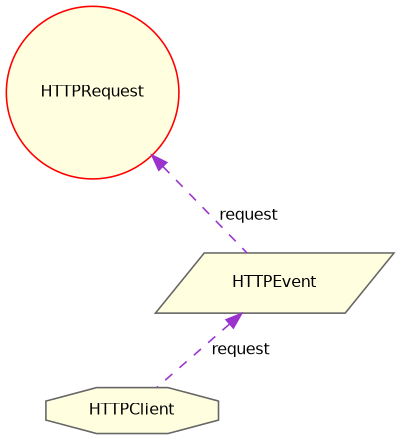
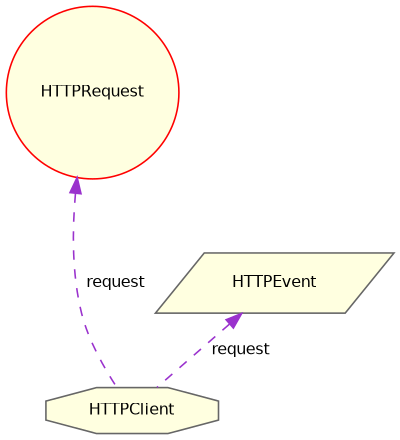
edge "HTTPEvent" -> "HTTPRequest": now "HTTPClient" -> "HTTPRequest"
